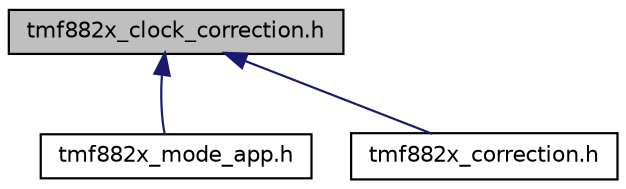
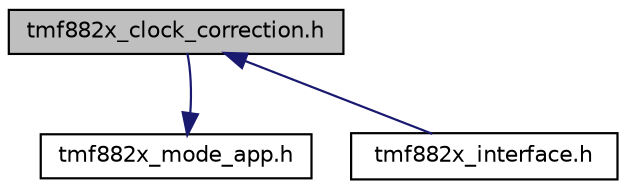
edge "tmf882x_mode_app.h" -> "tmf882x_clock_correction.h": reversed
node "tmf882x_correction.h": label "tmf882x_correction.h" -> "tmf882x_interface.h"
